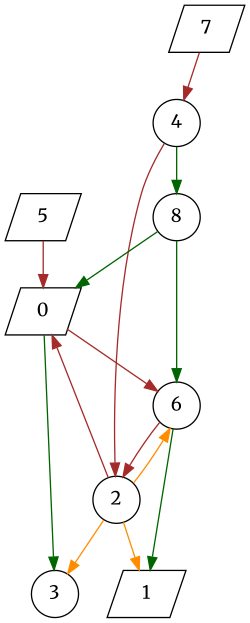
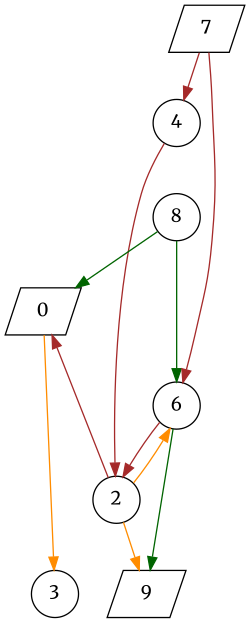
edge "4" -> "8": removed
node "5": removed
edge "0" -> "6": now "7" -> "6"
edge "0" -> "3": color darkgreen -> darkorange
edge "2" -> "3": removed
node "1": label "1" -> "9"
